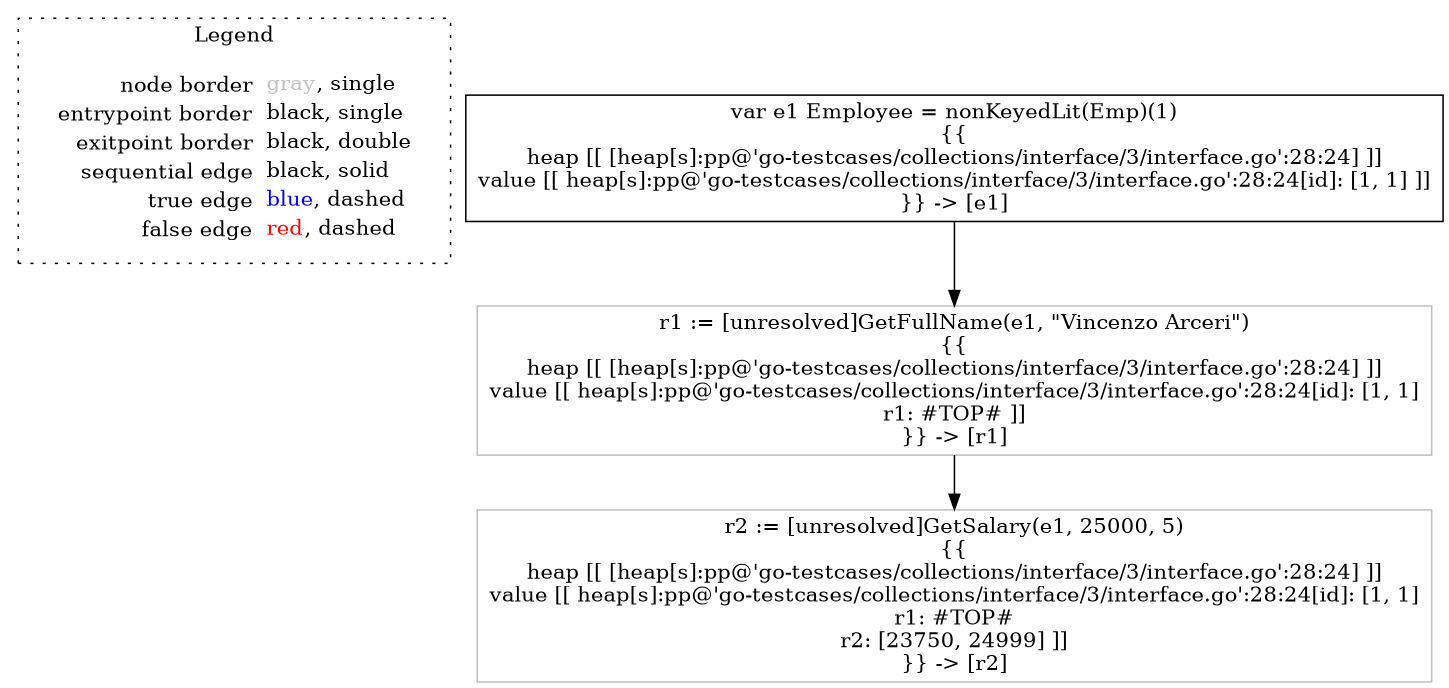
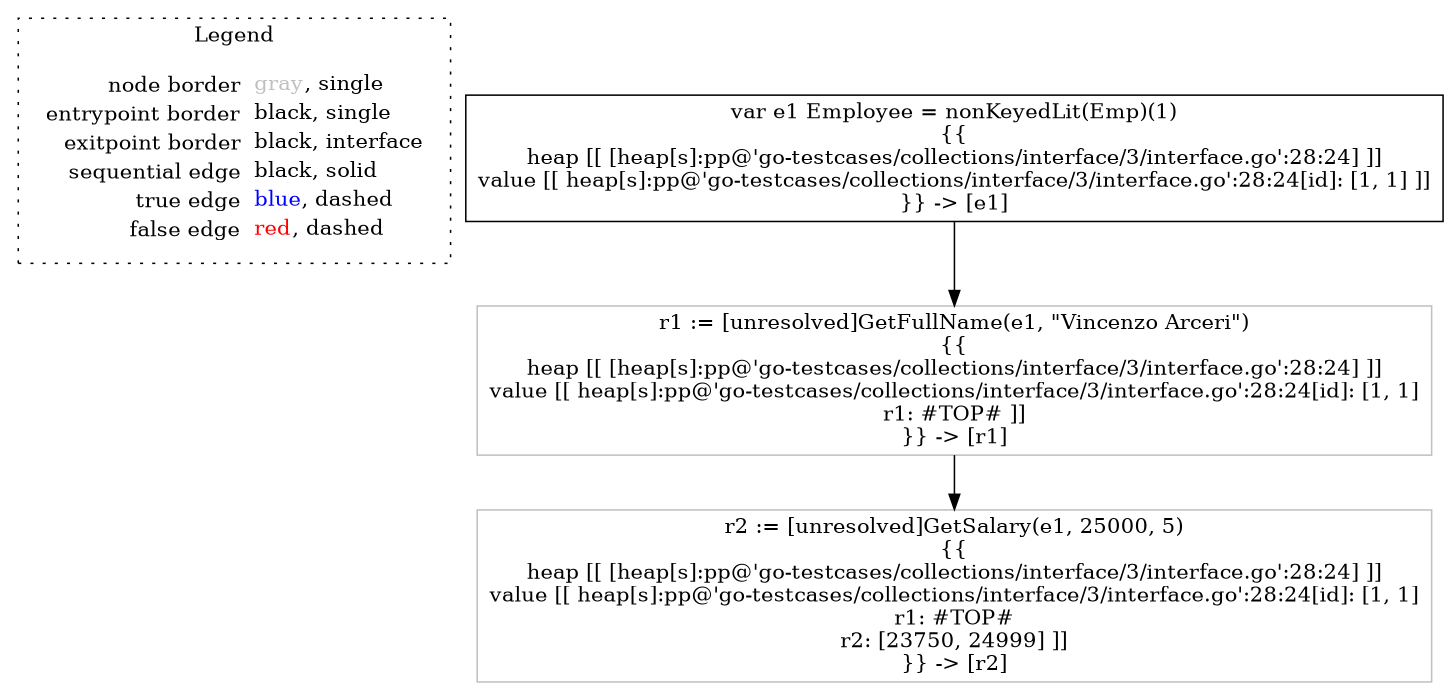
node "node border": text ", double" -> ", interface"
